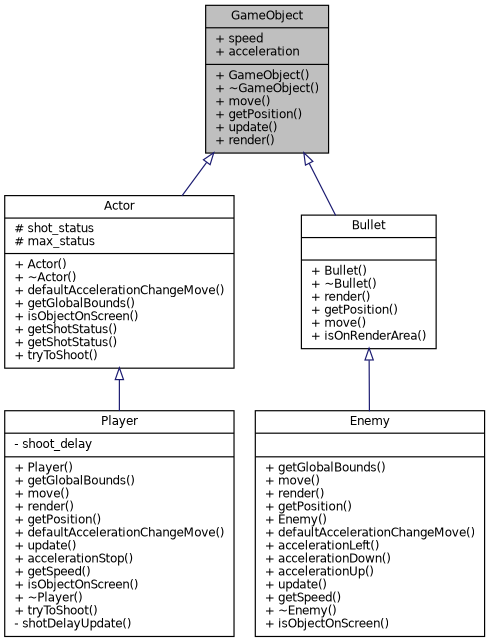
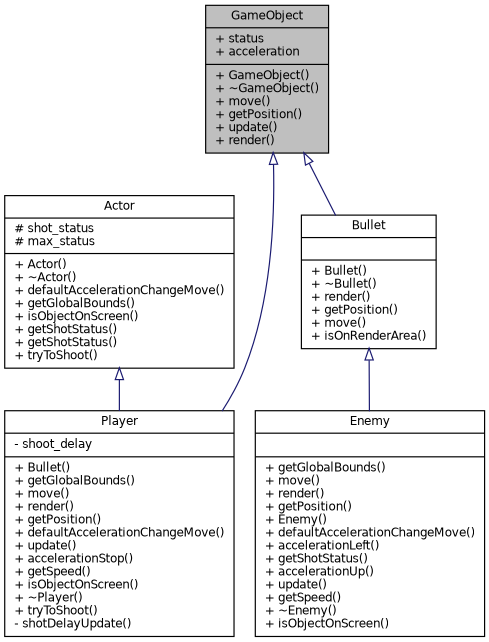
node "GameObject": text "+ speed" -> "+ status"
edge "Actor" -> "GameObject": now "Player" -> "GameObject"
node "Player": text "+ Player()" -> "+ Bullet()"
node "Enemy": text "+ accelerationDown()" -> "+ getShotStatus()"
